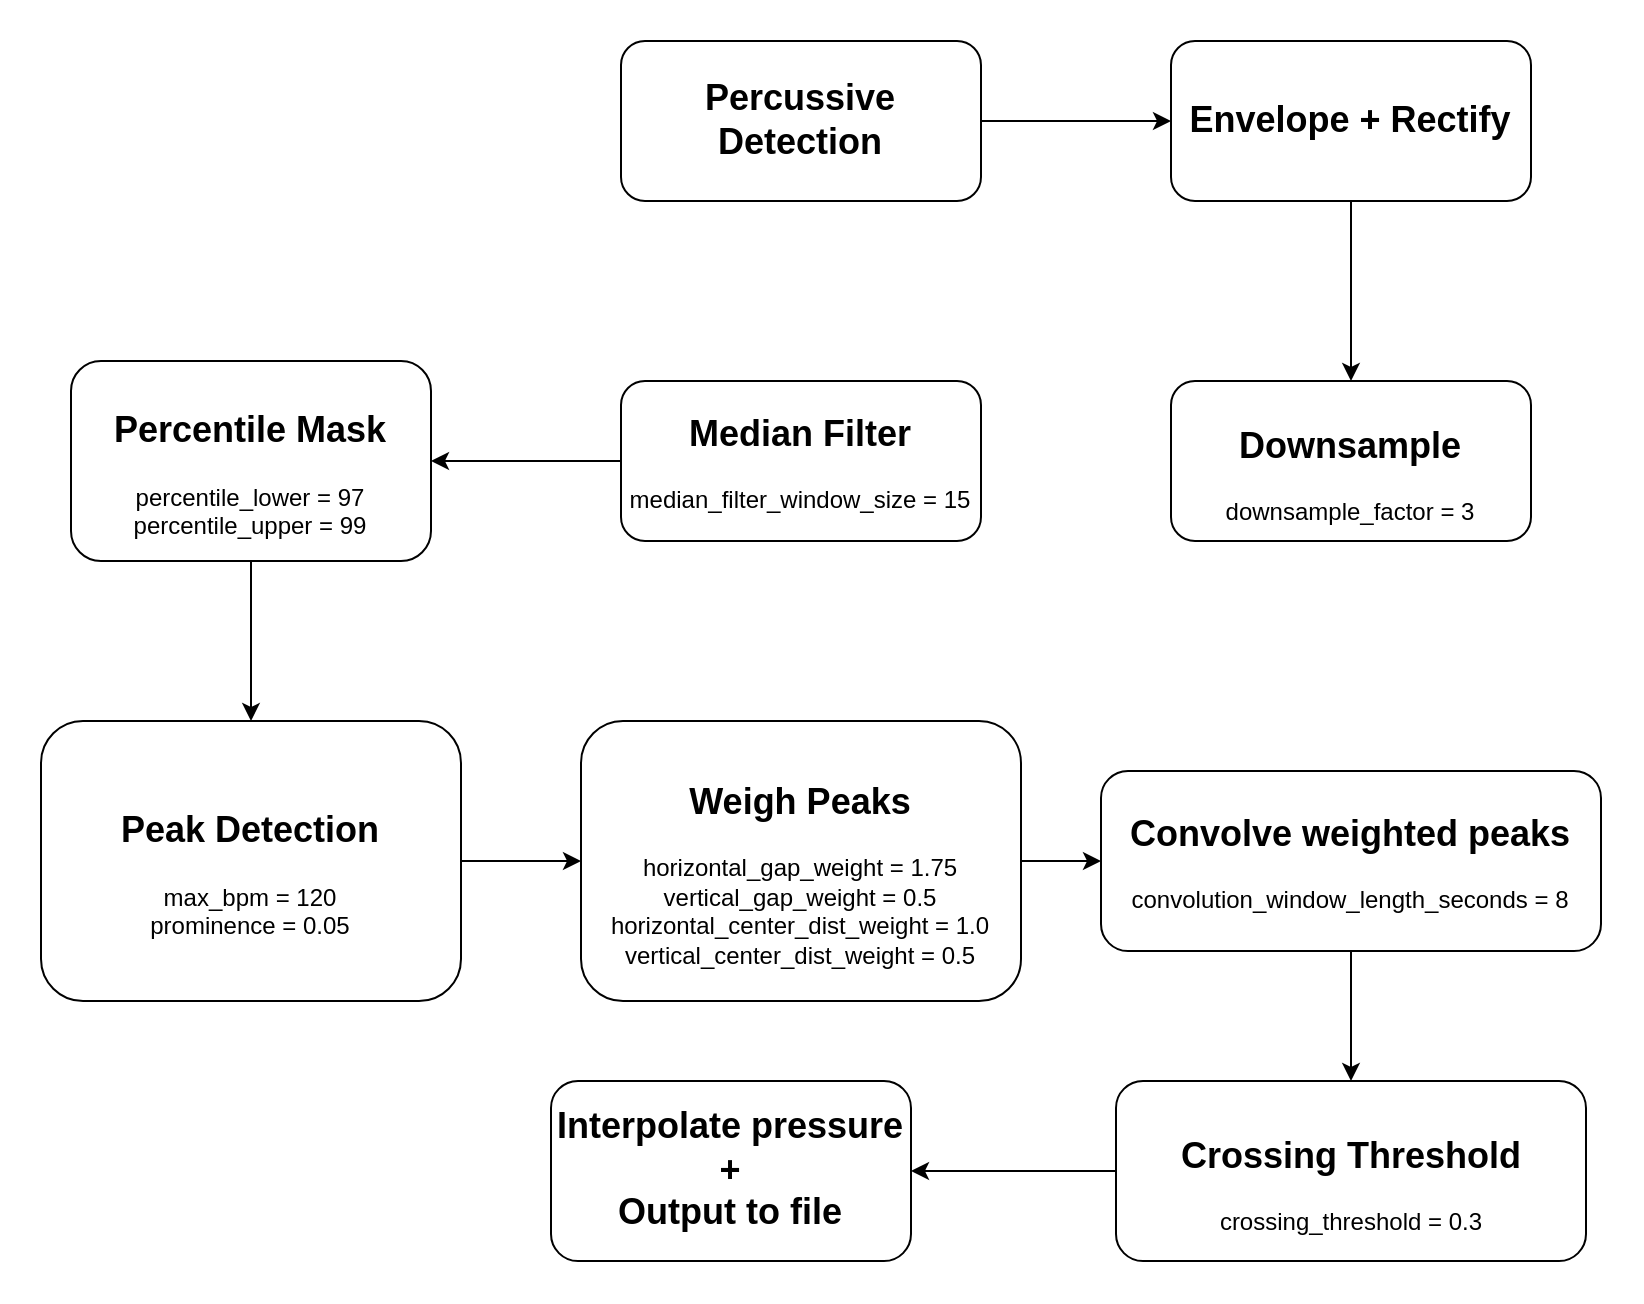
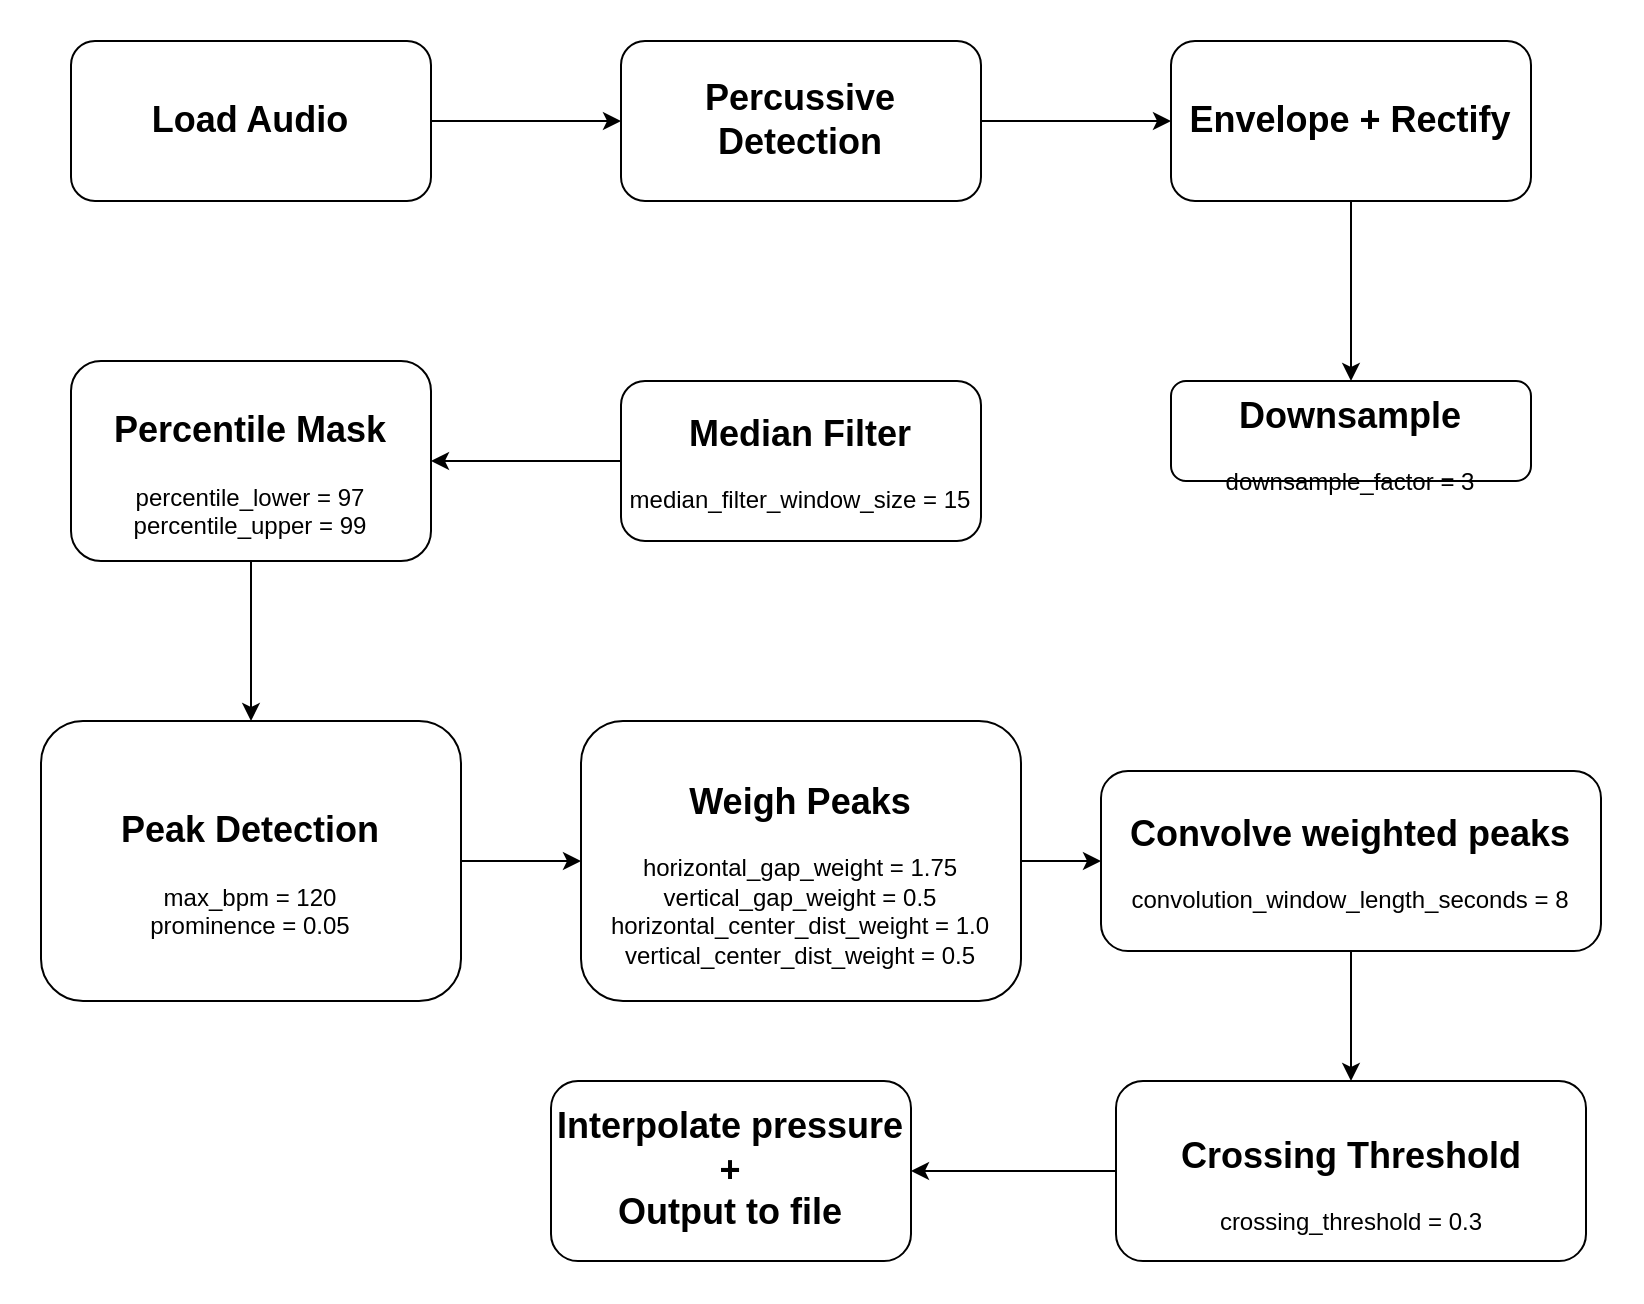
node "Load Audio": added
edge "Load Audio" -> "Percussive Detection": added
node "Downsample downsample_factor = 3": size 360x160 -> 360x100
